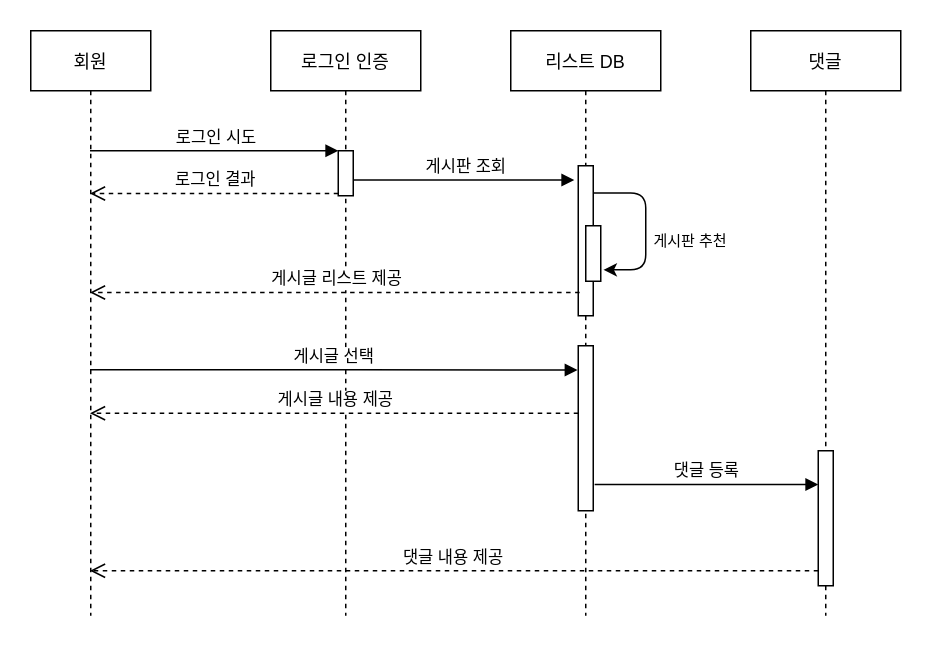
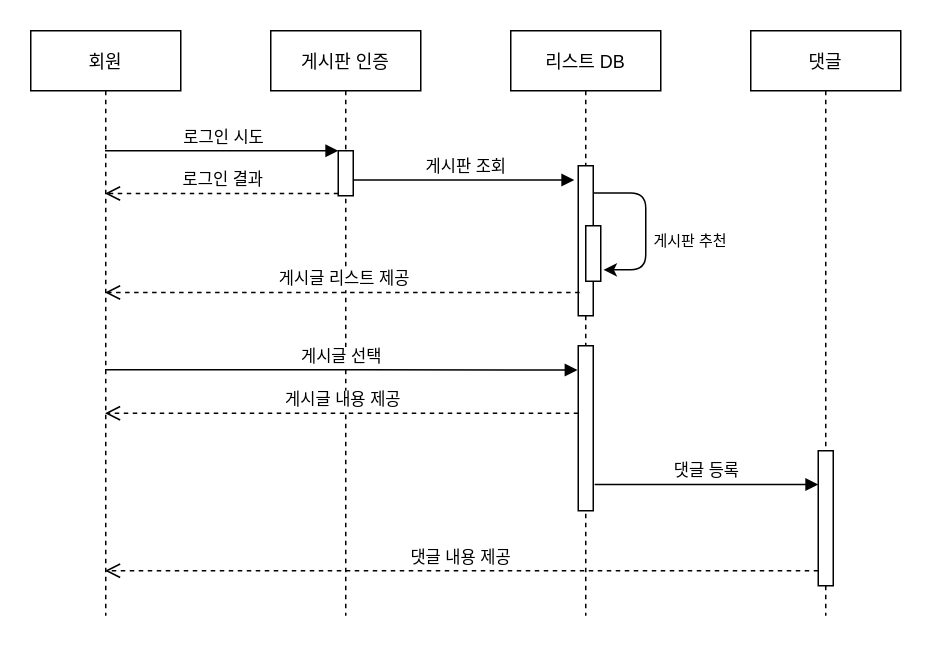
node "로그인 인증": label "로그인 인증" -> "게시판 인증"
node "회원": size 120x585 -> 150x585
